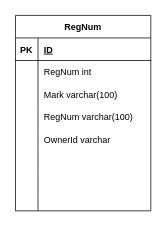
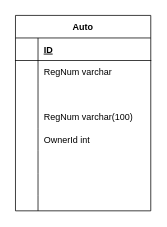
node "RegNum": label "RegNum" -> "Auto"
node "PK": removed
node "RegNum int": label "RegNum int" -> "RegNum varchar"
node "Mark varchar(100)": removed
node "OwnerId varchar": label "OwnerId varchar" -> "OwnerId int"
